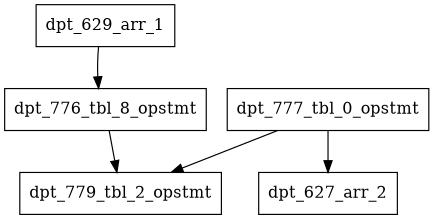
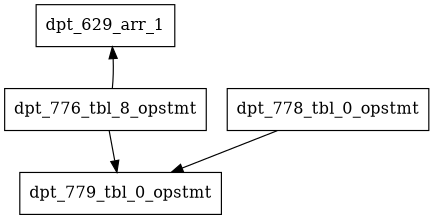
edge "dpt_629_arr_1" -> "dpt_776_tbl_8_opstmt": reversed
node "dpt_777_tbl_0_opstmt": label "dpt_777_tbl_0_opstmt" -> "dpt_778_tbl_0_opstmt"
node "dpt_779_tbl_2_opstmt": label "dpt_779_tbl_2_opstmt" -> "dpt_779_tbl_0_opstmt"
node "dpt_627_arr_2": removed
